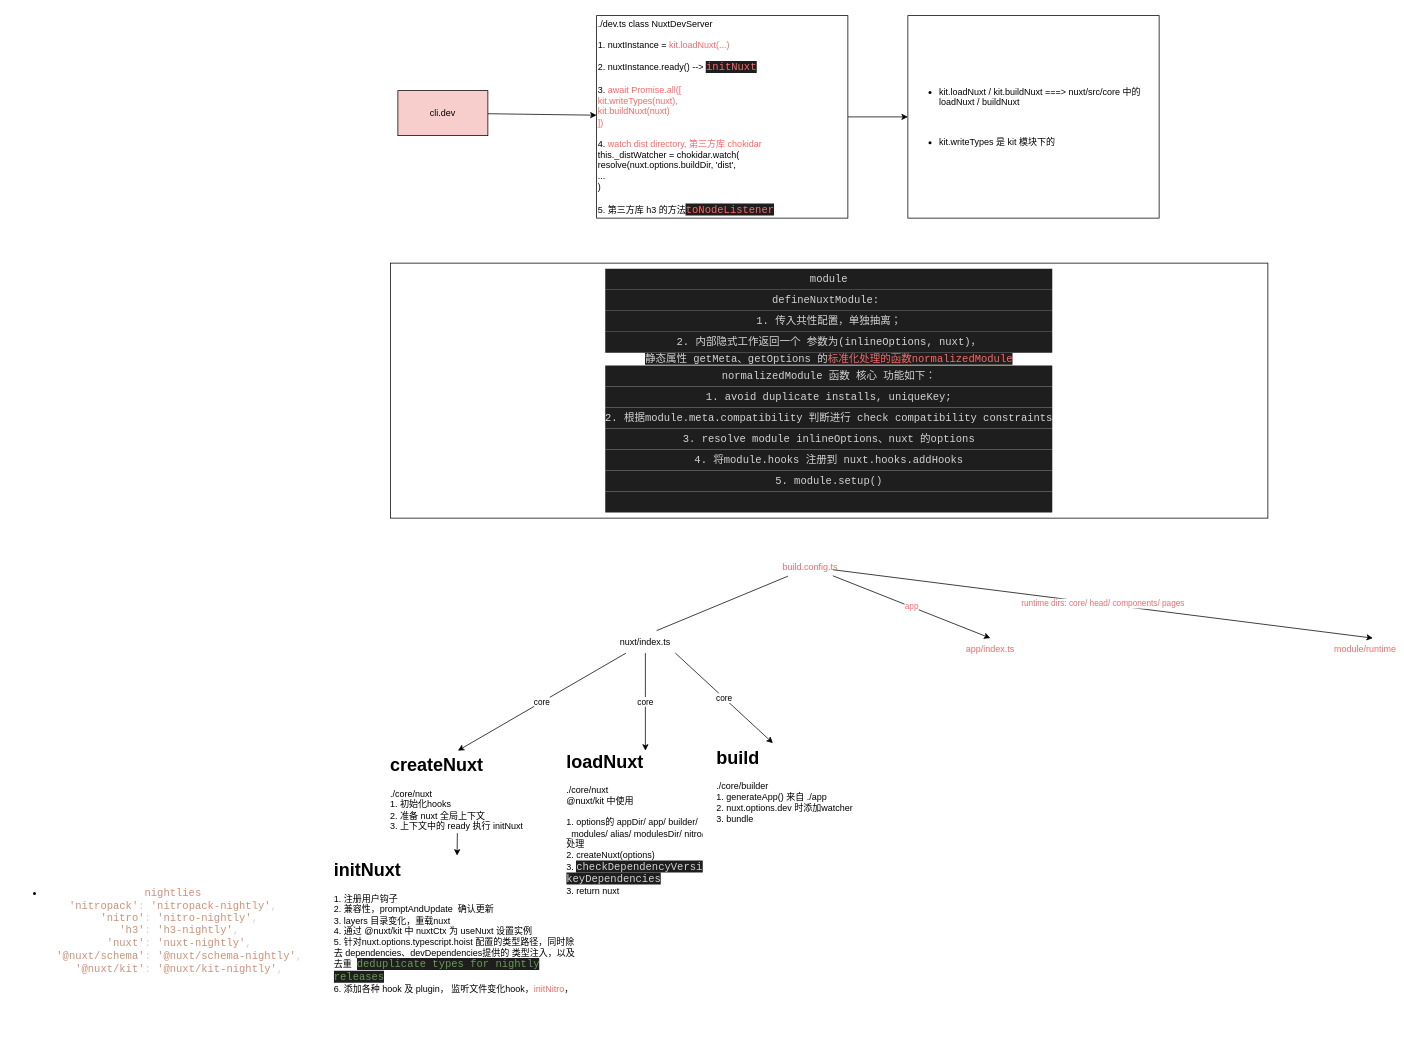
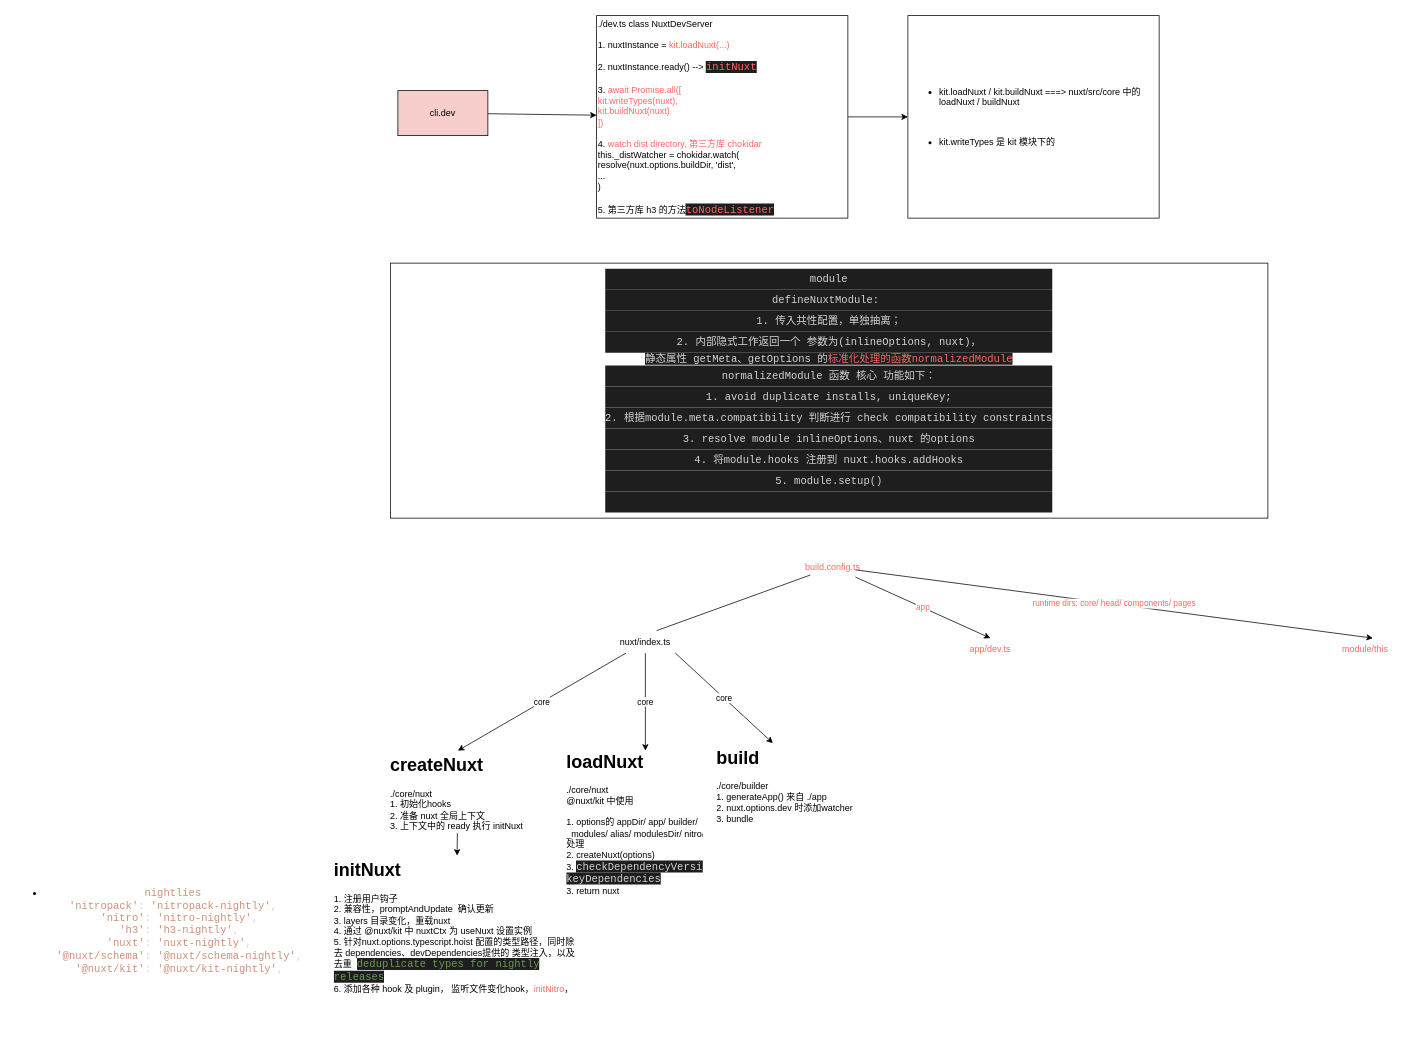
node "build.config.ts": moved (810, 567) -> (833, 567)
node "app/index.ts": label "app/index.ts" -> "app/dev.ts"
node "module/runtime": label "module/runtime" -> "module/this"
